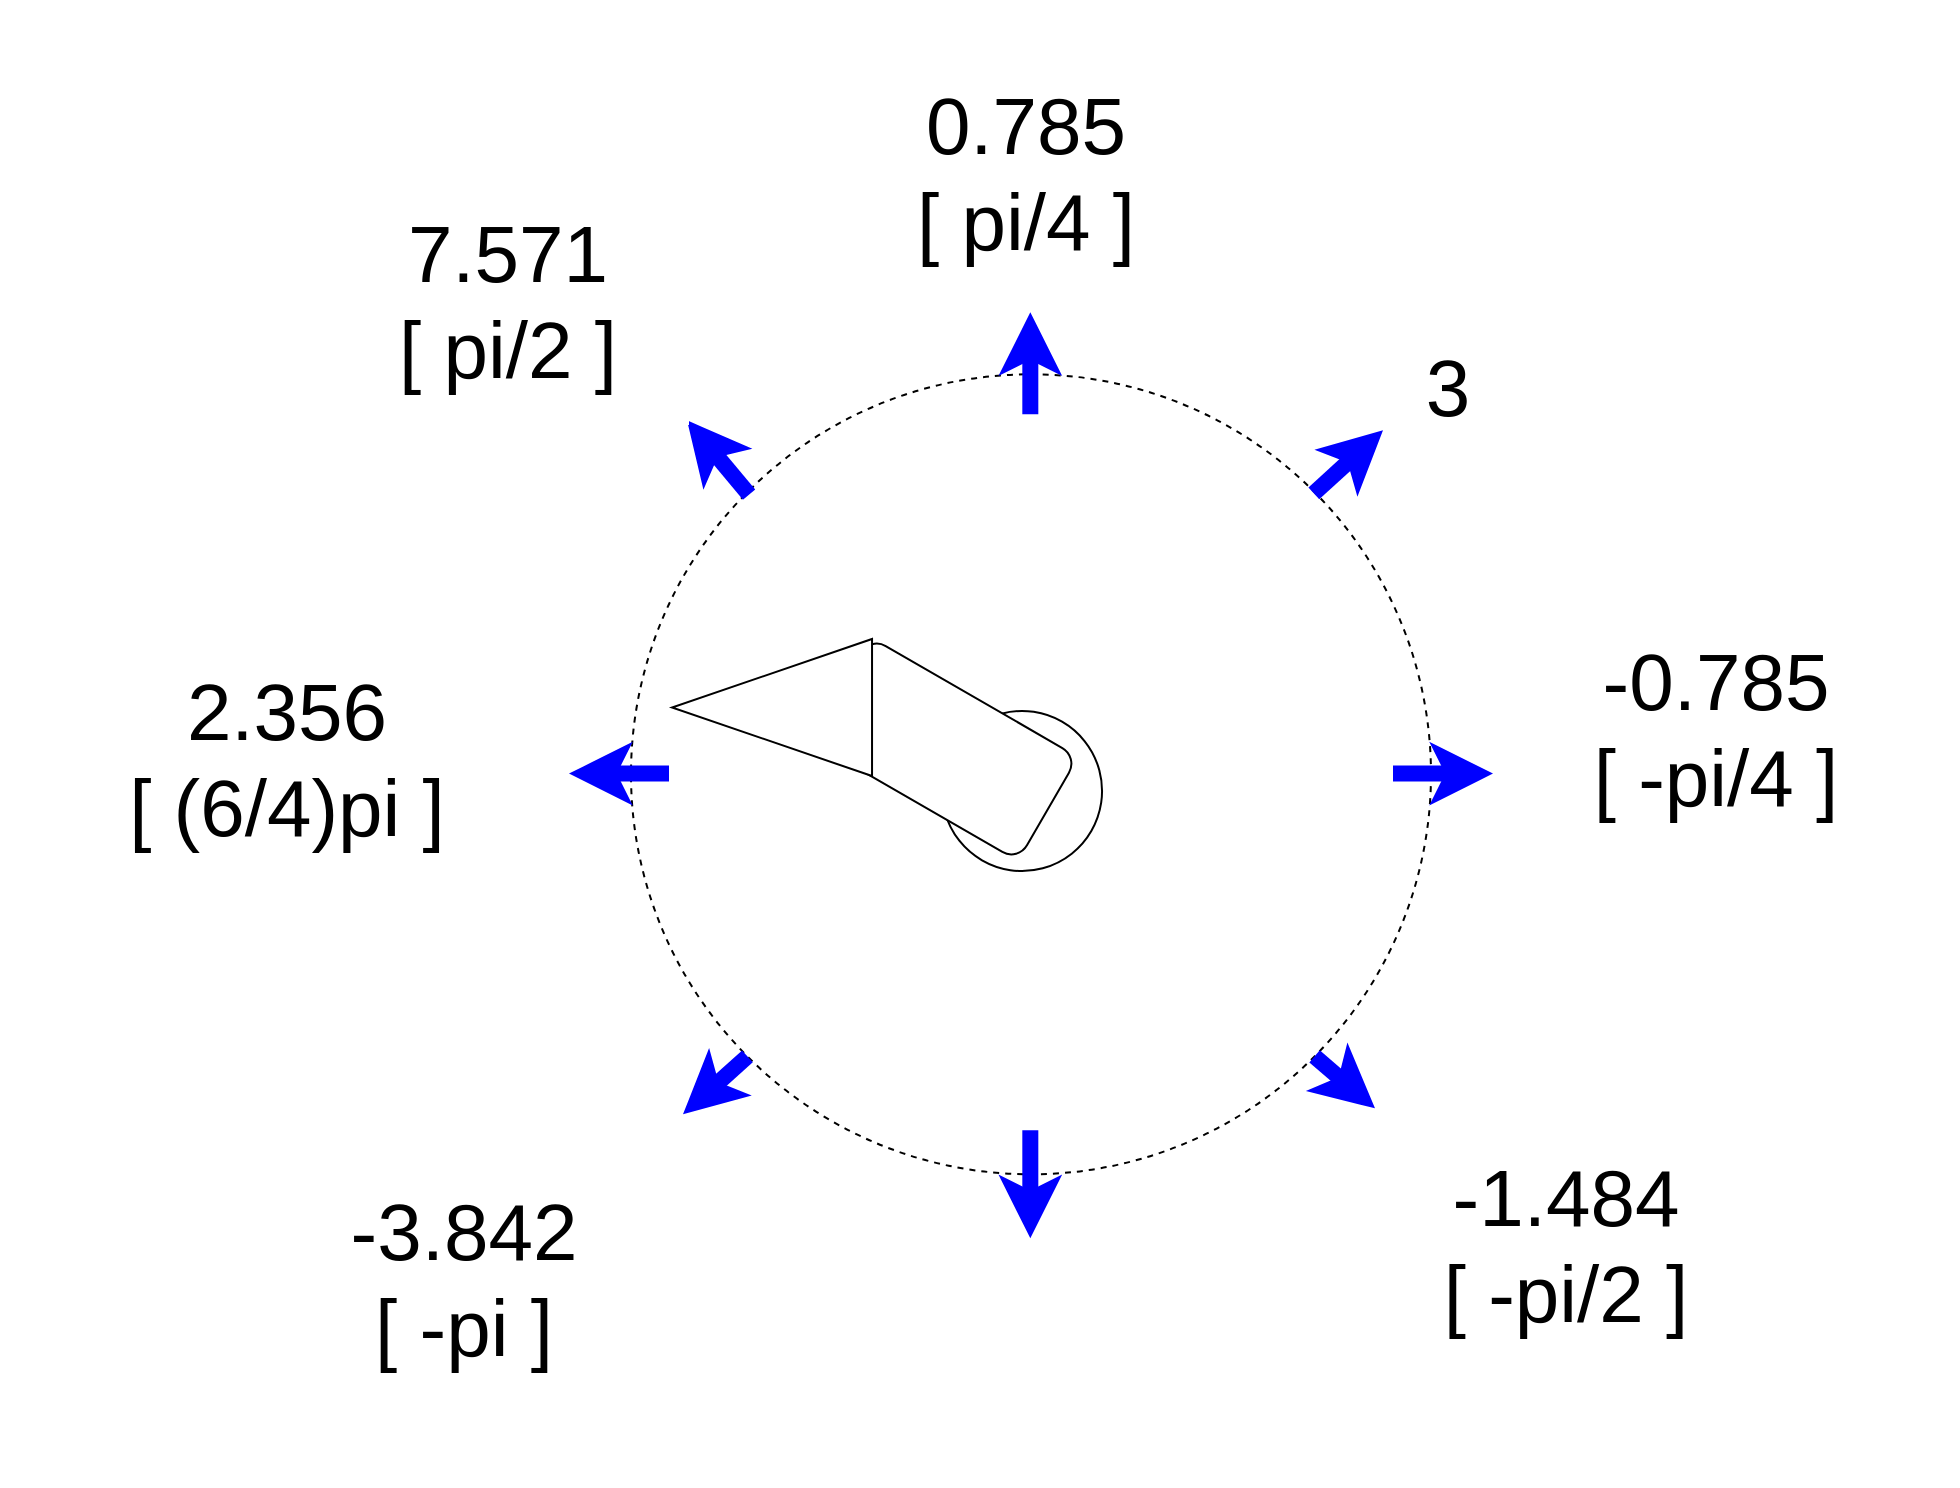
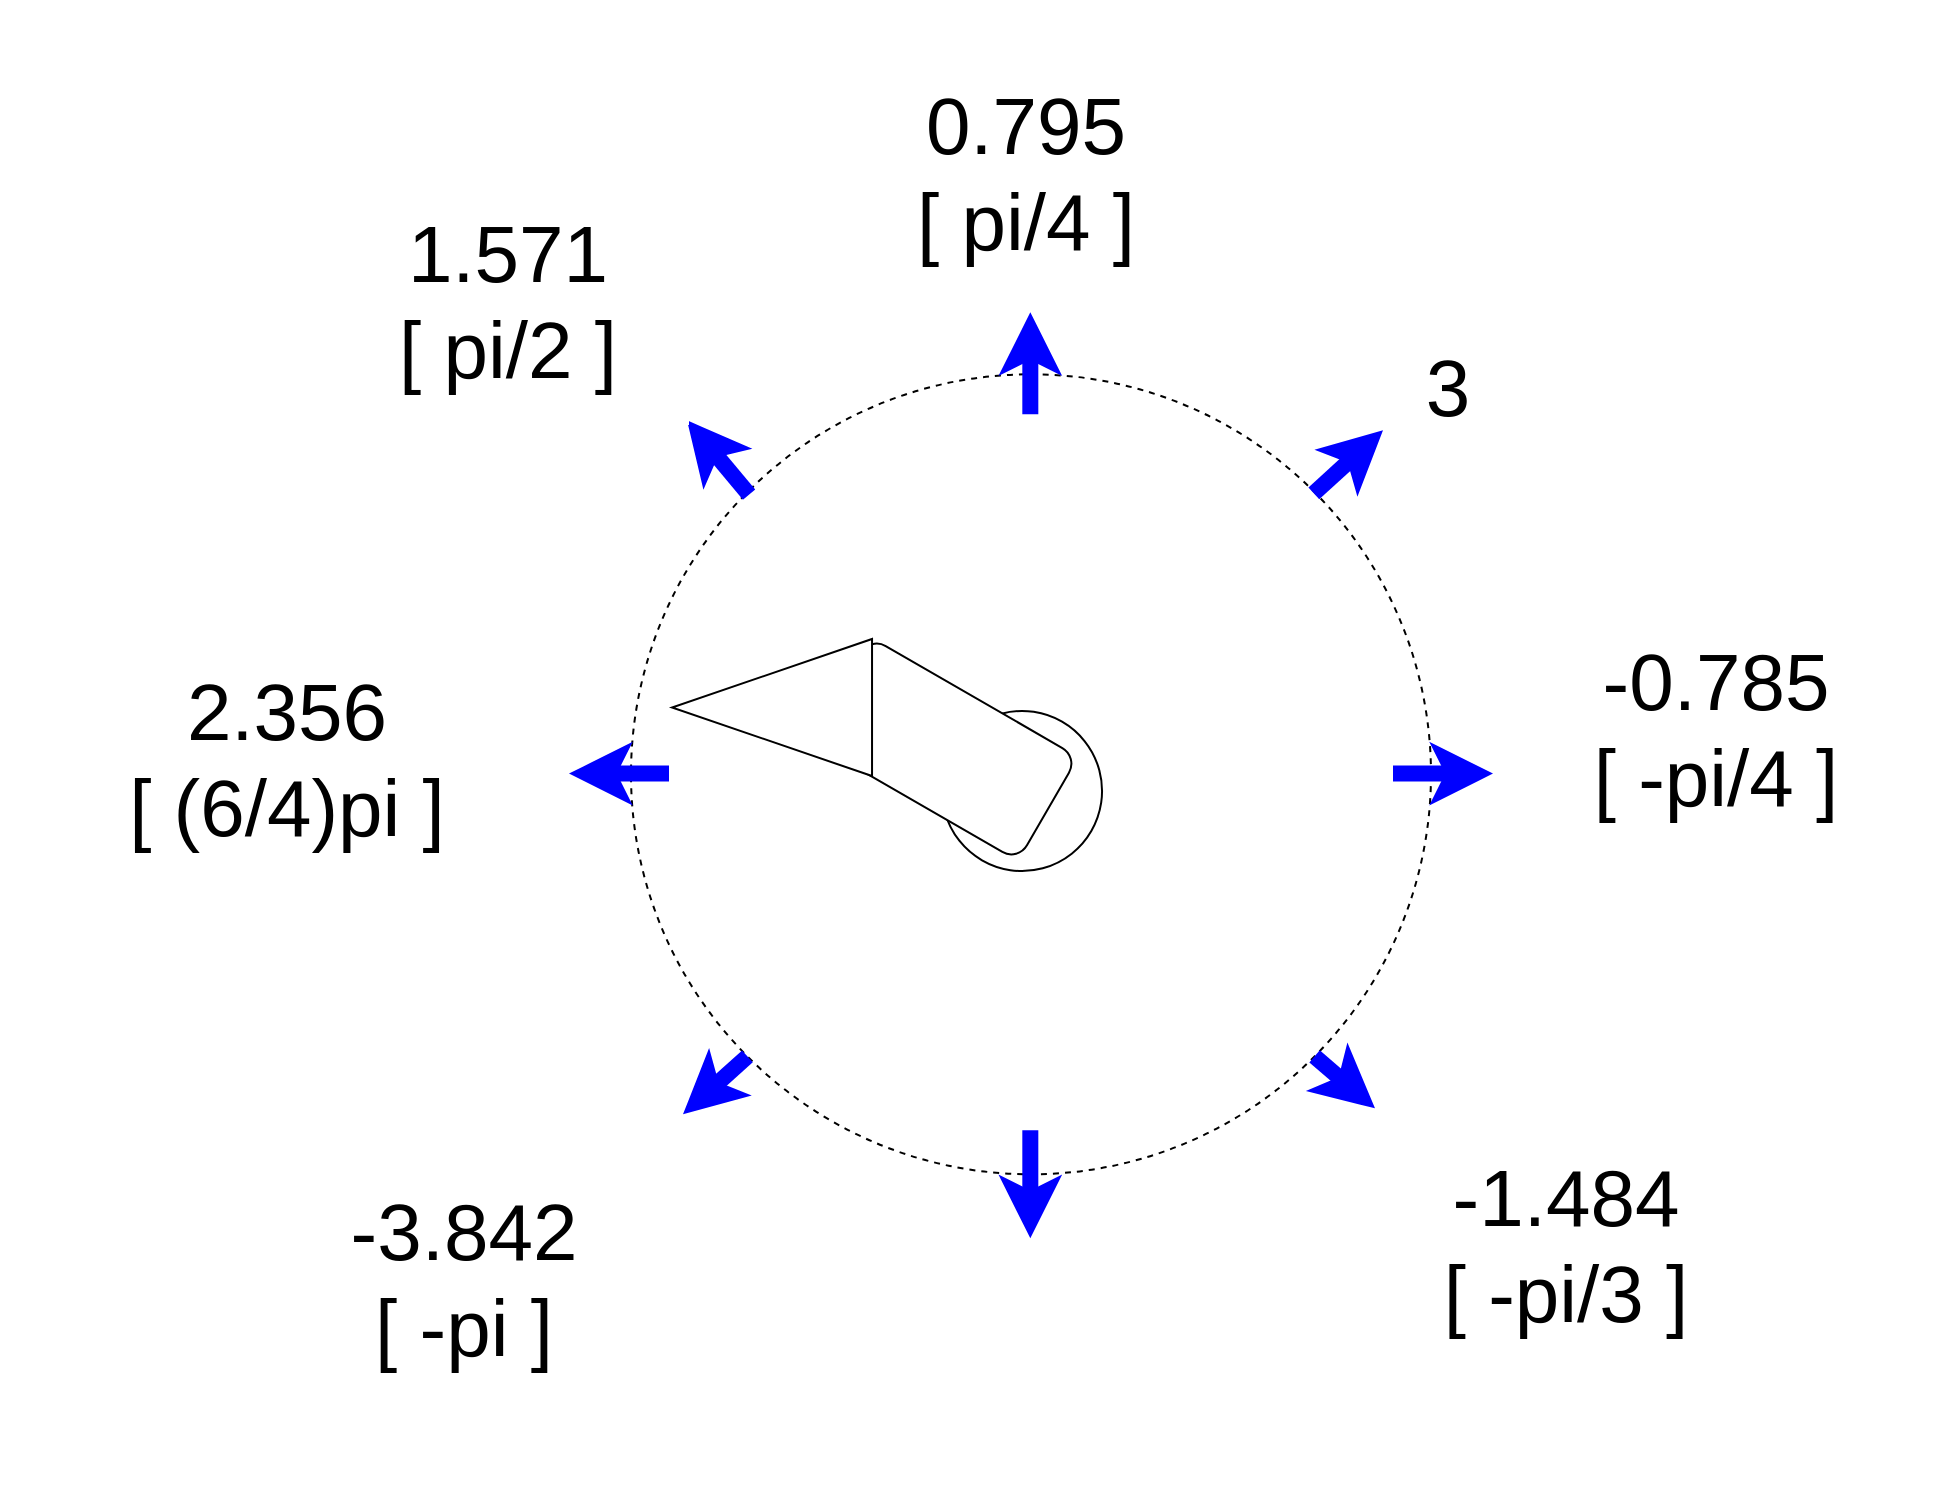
node "0.785[ pi/4 ]": label "0.785[ pi/4 ]" -> "0.795[ pi/4 ]"
node "7.571[ pi/2 ]": label "7.571[ pi/2 ]" -> "1.571[ pi/2 ]"
node "-1.484[ -pi/2 ]": label "-1.484[ -pi/2 ]" -> "-1.484[ -pi/3 ]"
